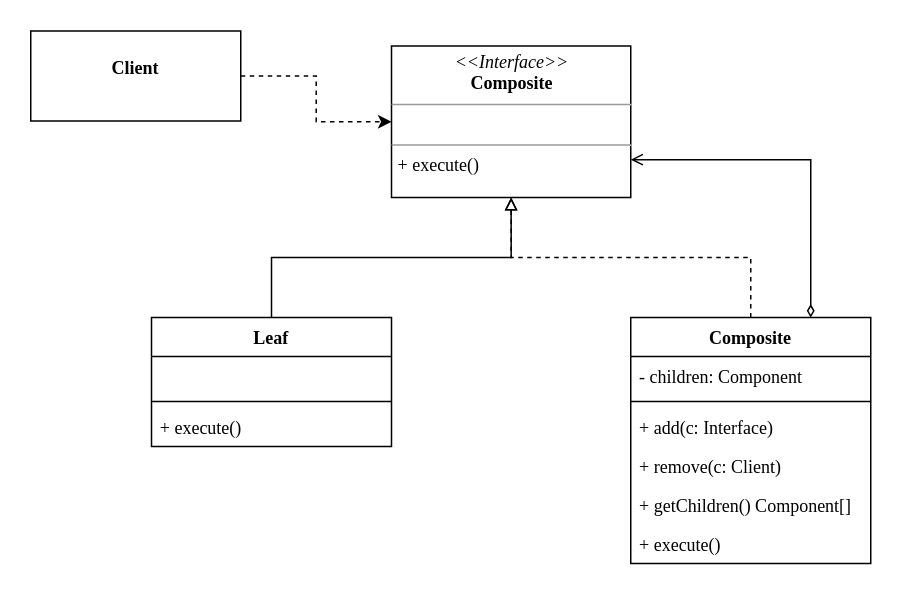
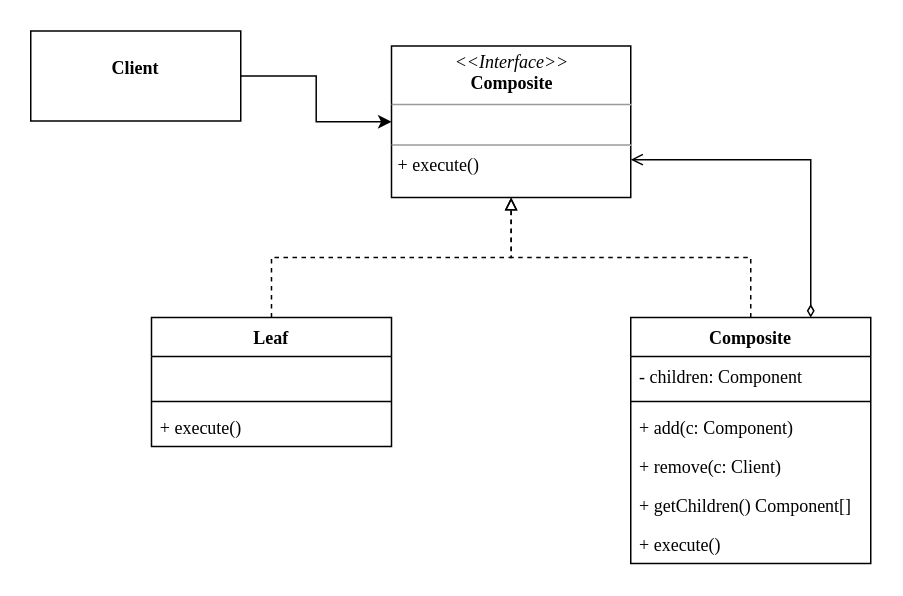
edge "Client" -> "<<Interface>> Composite + execute()": style dashed -> solid
edge "Leaf" -> "<<Interface>> Composite + execute()": style solid -> dashed
node "+ add(c: Interface)": label "+ add(c: Interface)" -> "+ add(c: Component)"
